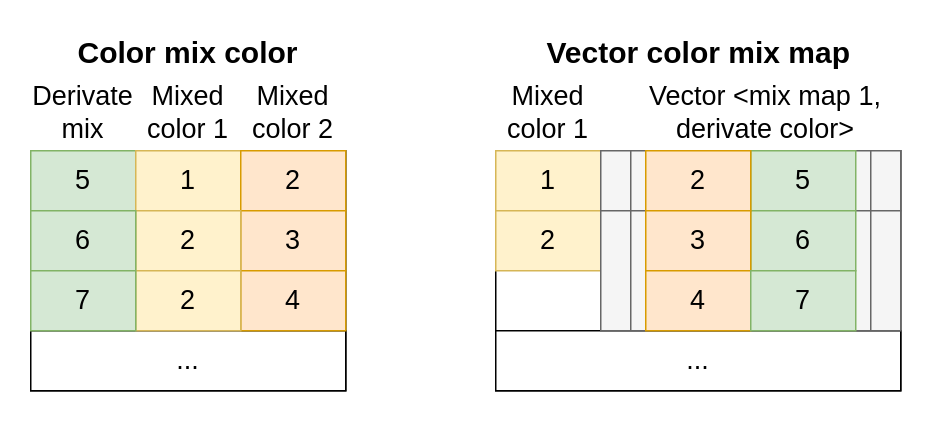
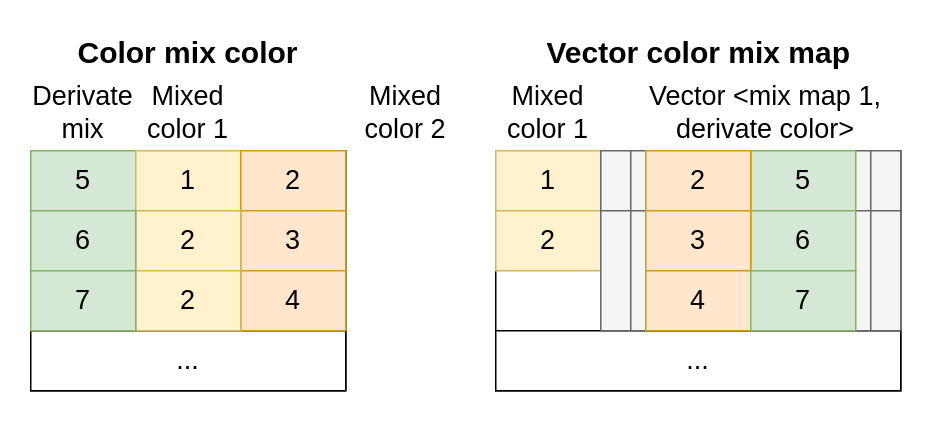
node "Mixed color 2": moved (293, 113) -> (406, 113)
